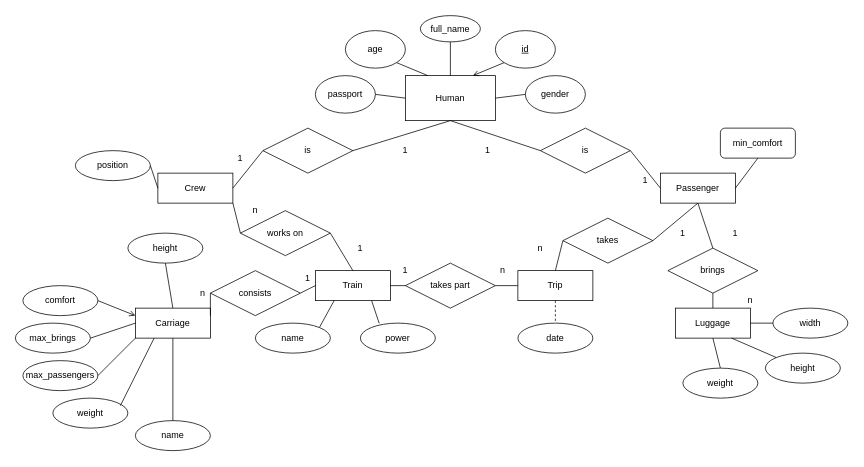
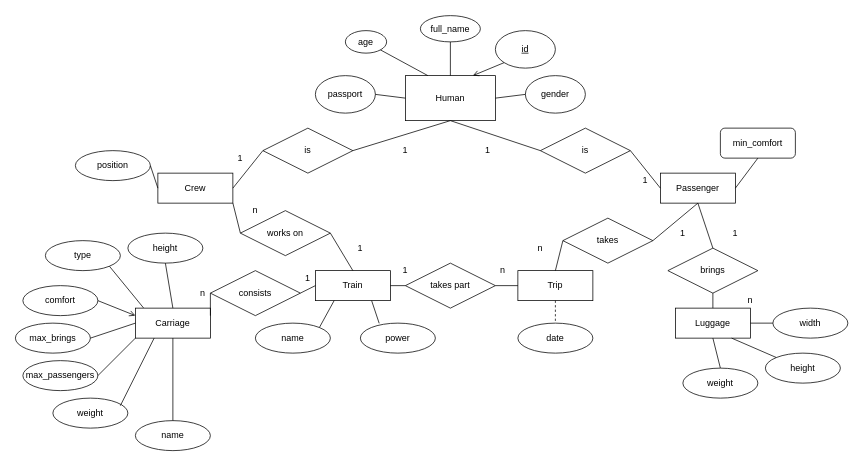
node "age": size 60x38 -> 41x23
node "type": added
edge "type" -- "Carriage": added
